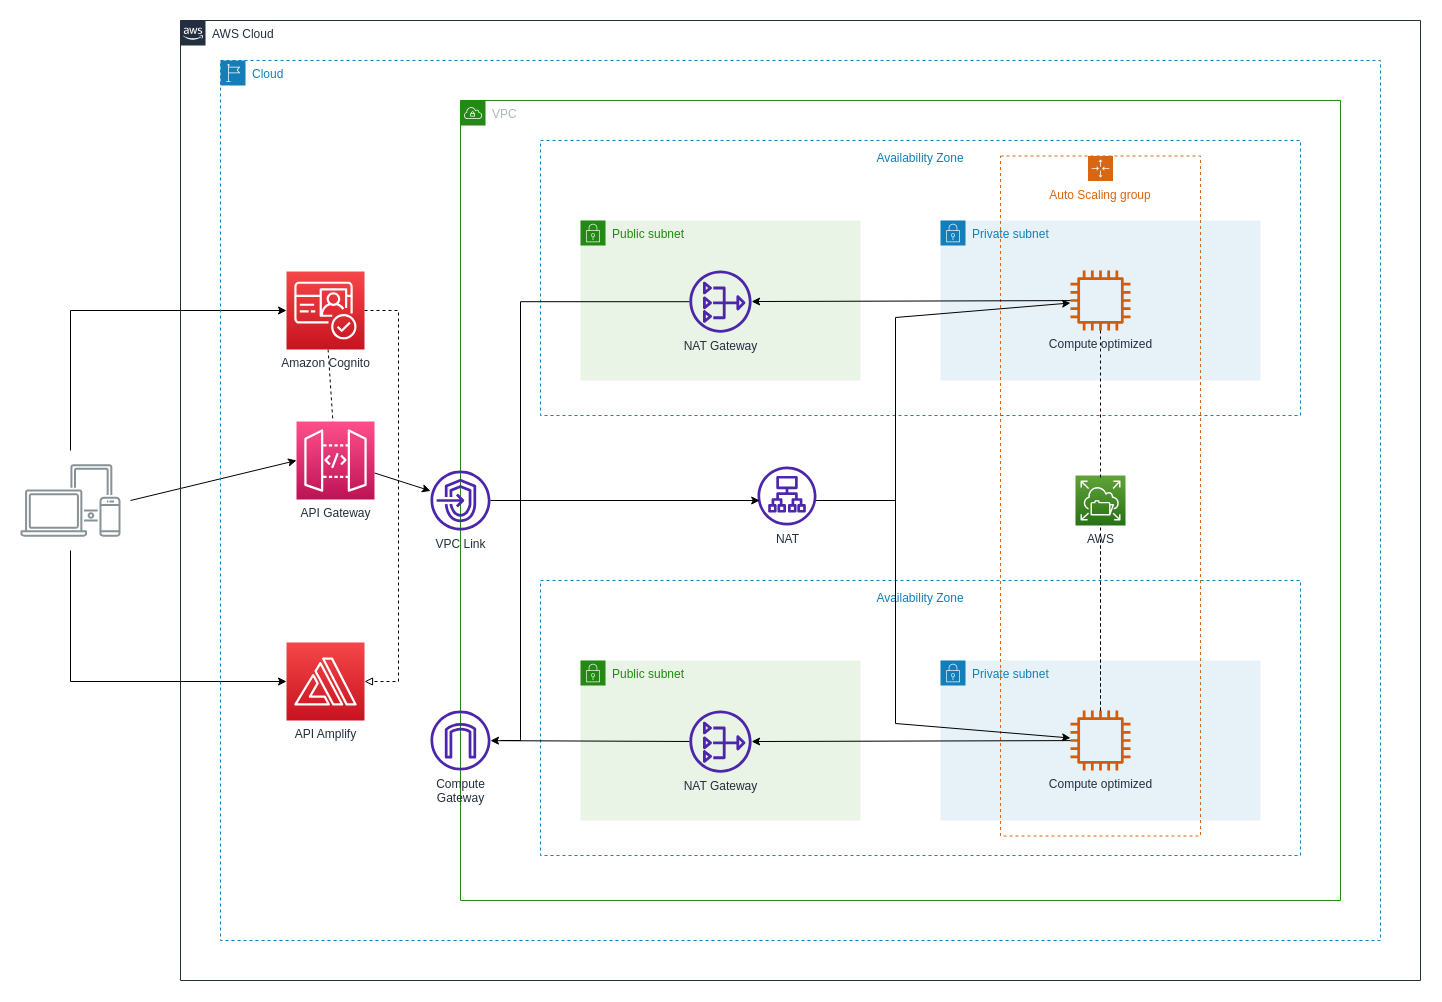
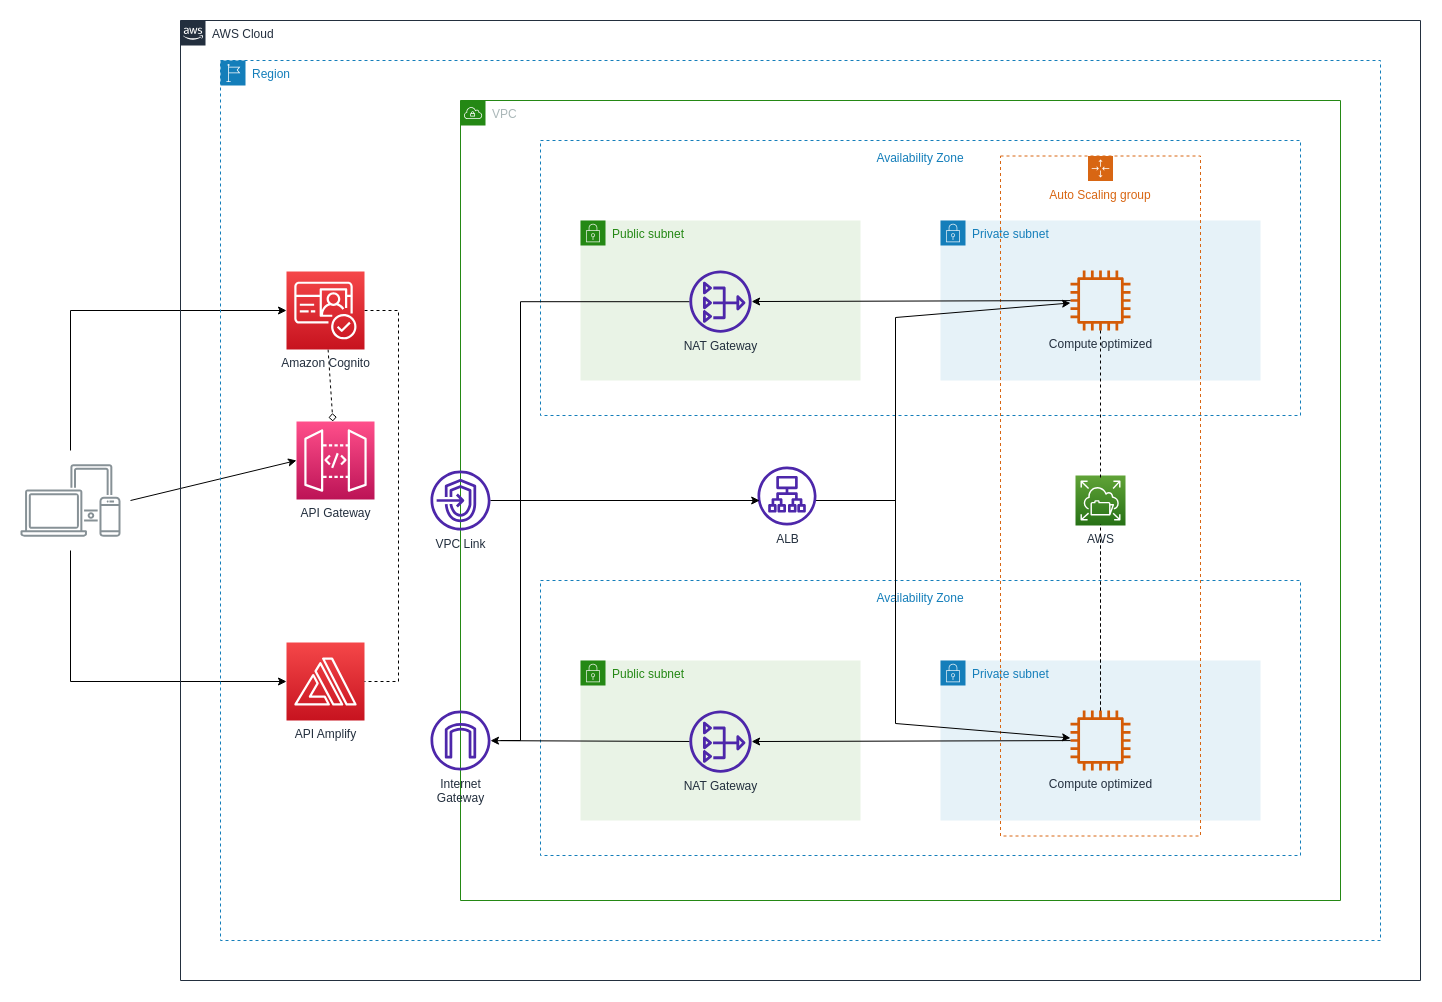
node "Cloud": label "Cloud" -> "Region"
edge "Amazon Cognito" -- "API Gateway": arrowhead none -> diamond
edge "API Gateway" -> "VPC Link": removed
node "NAT": label "NAT" -> "ALB"
edge "Amazon Cognito" -> "API Amplify": arrowhead block -> none
node "Compute Gateway": label "Compute Gateway" -> "Internet Gateway"
